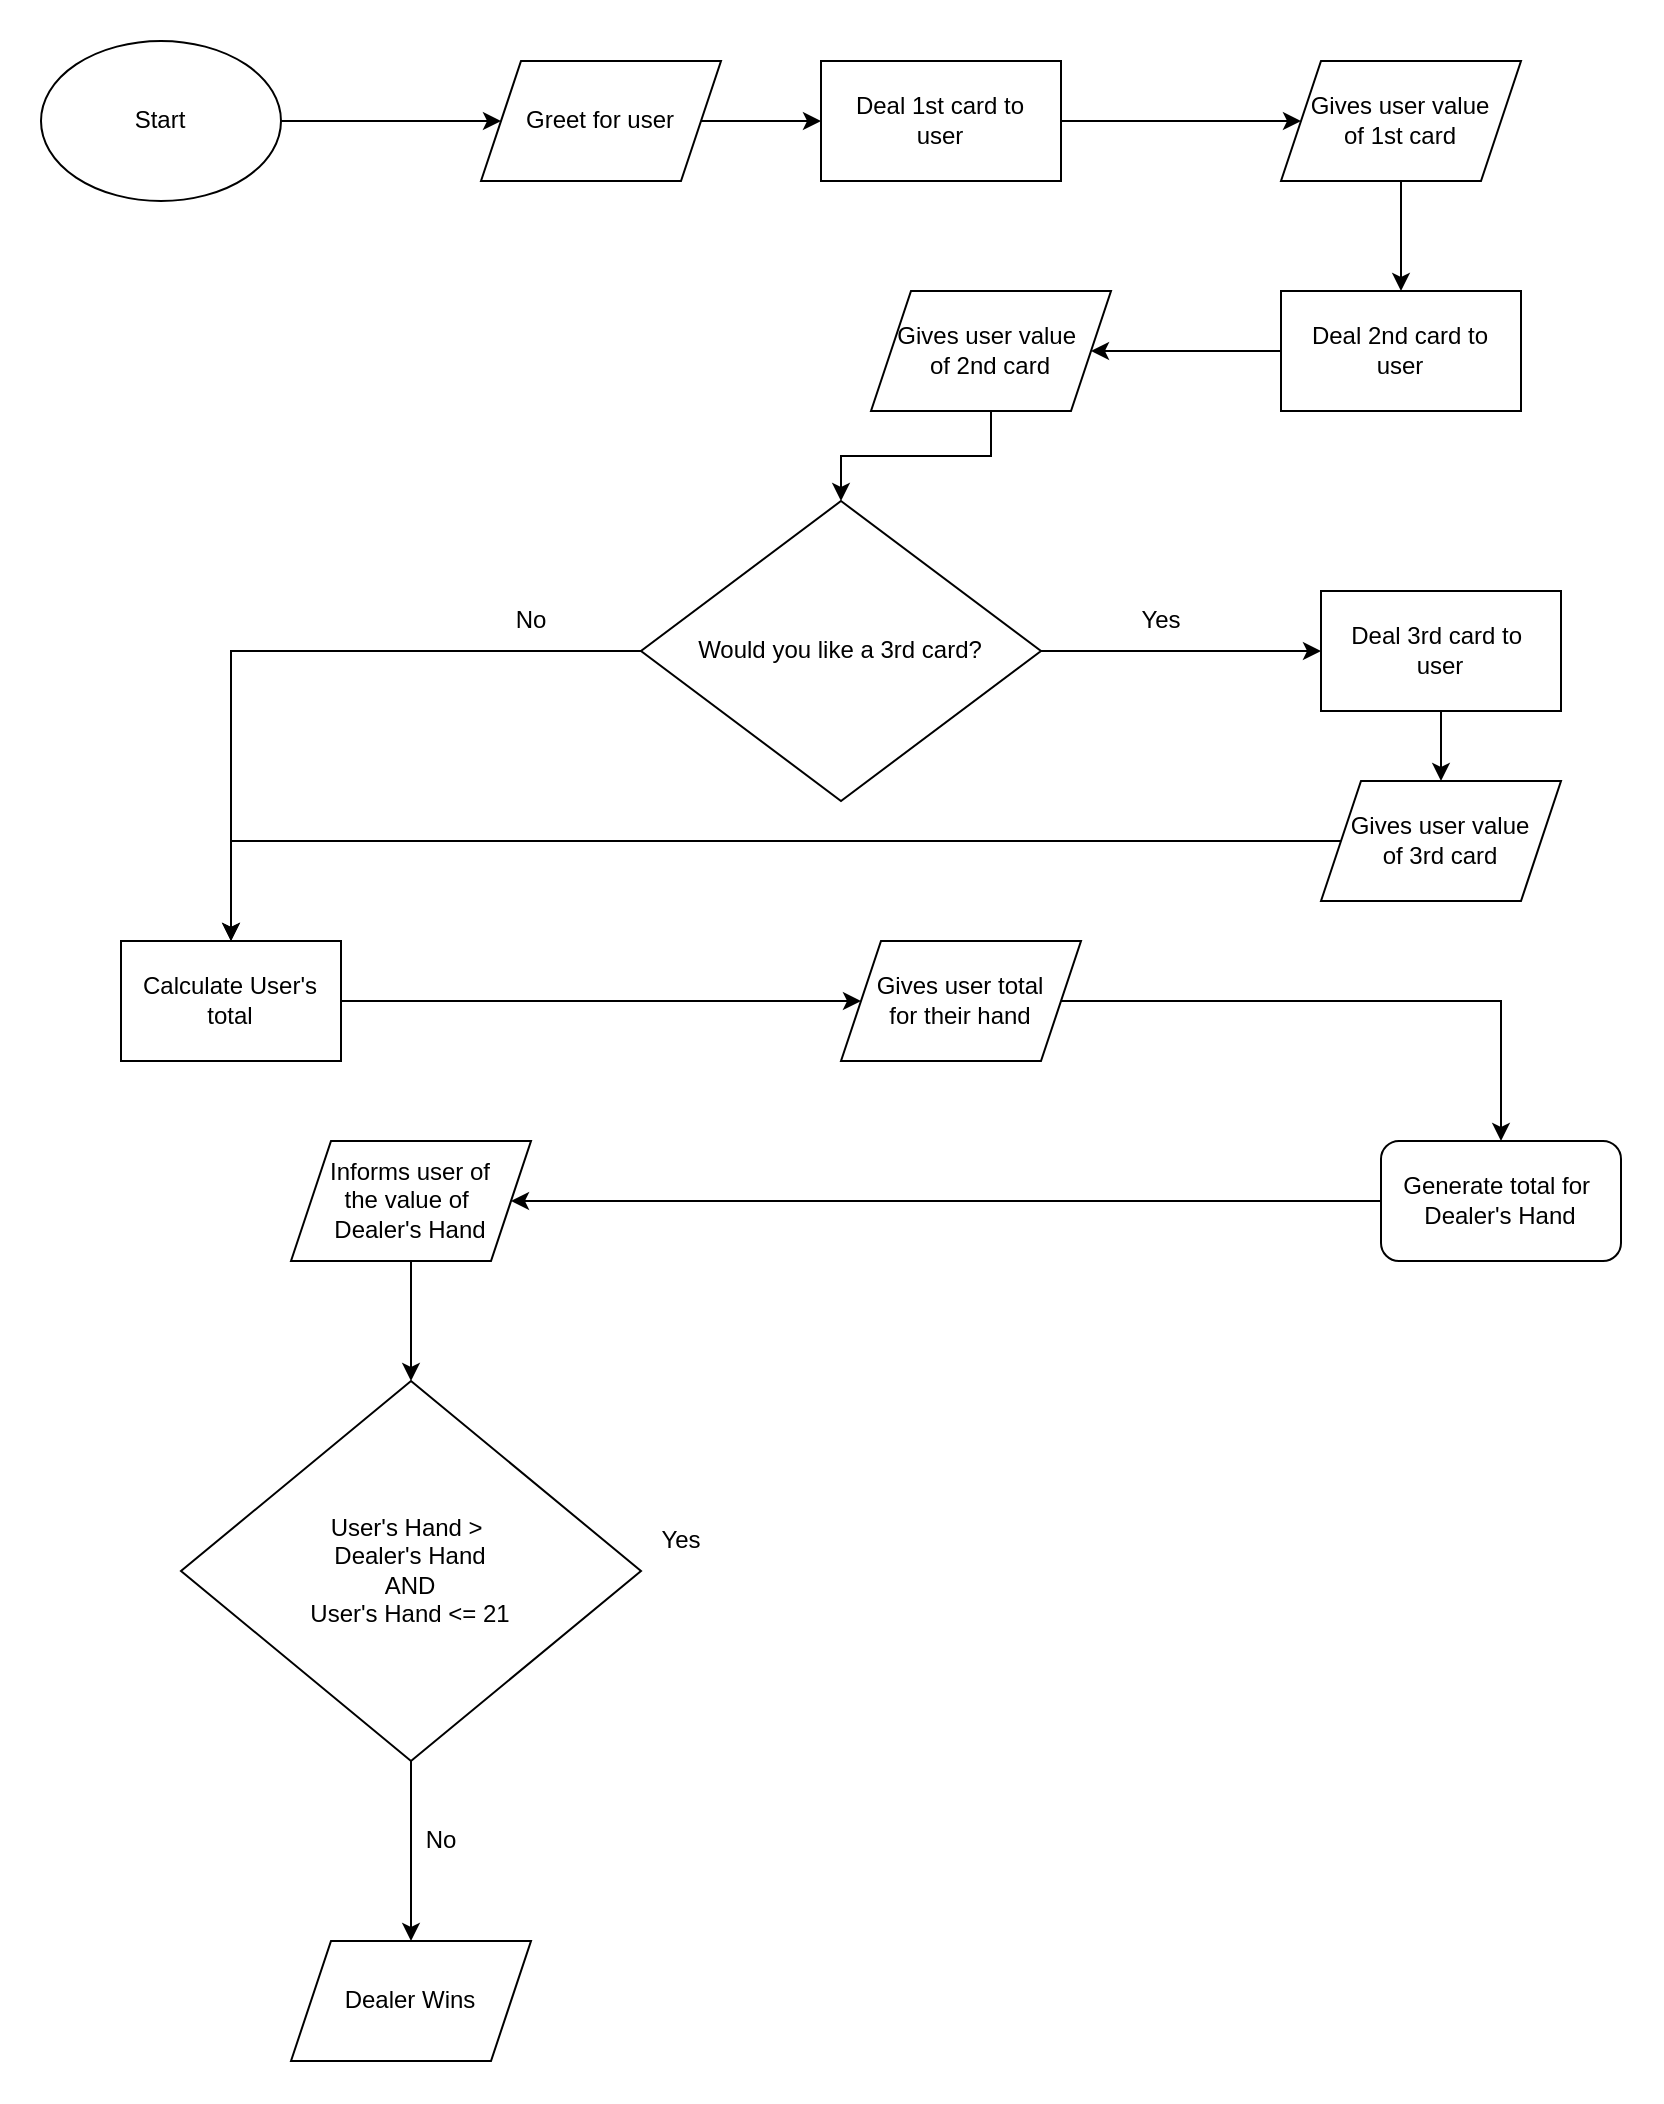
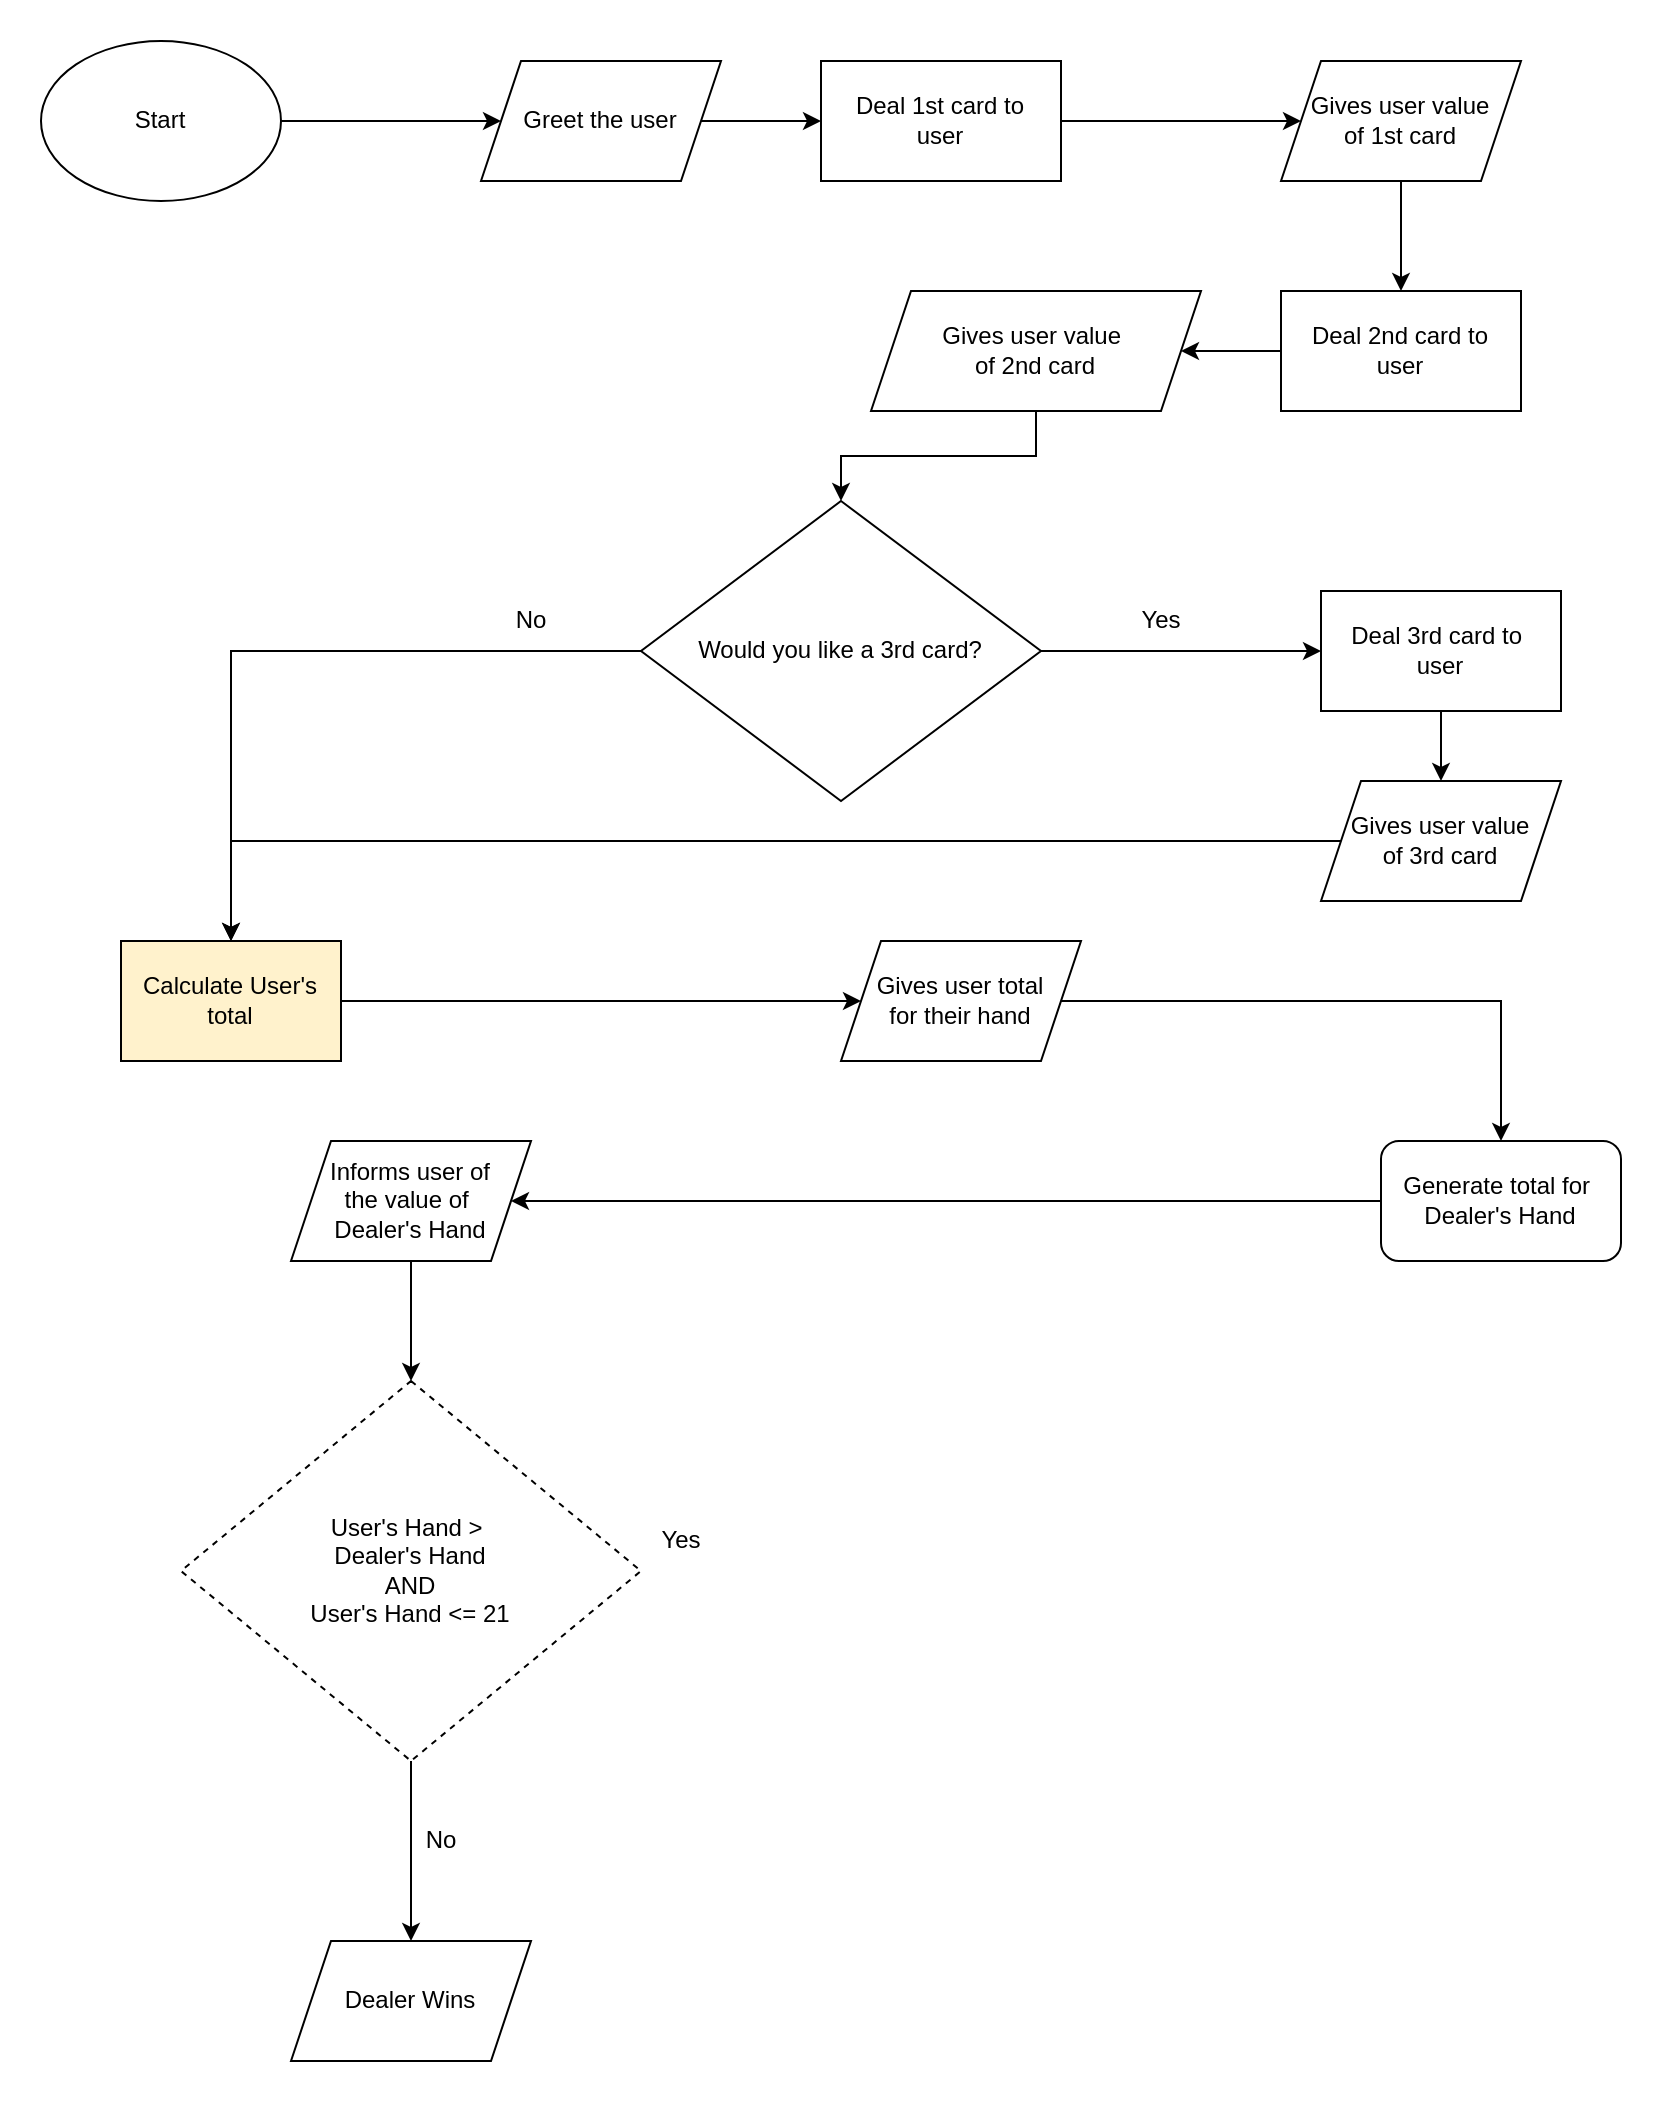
node "Greet for user": label "Greet for user" -> "Greet the user"
node "Gives user value of 2nd card": size 240x120 -> 330x120
node "Calculate User's total": fillcolor #ffffff -> #fff2cc
node "User's Hand > Dealer's Hand AND User's Hand <= 21": style solid -> dashed
